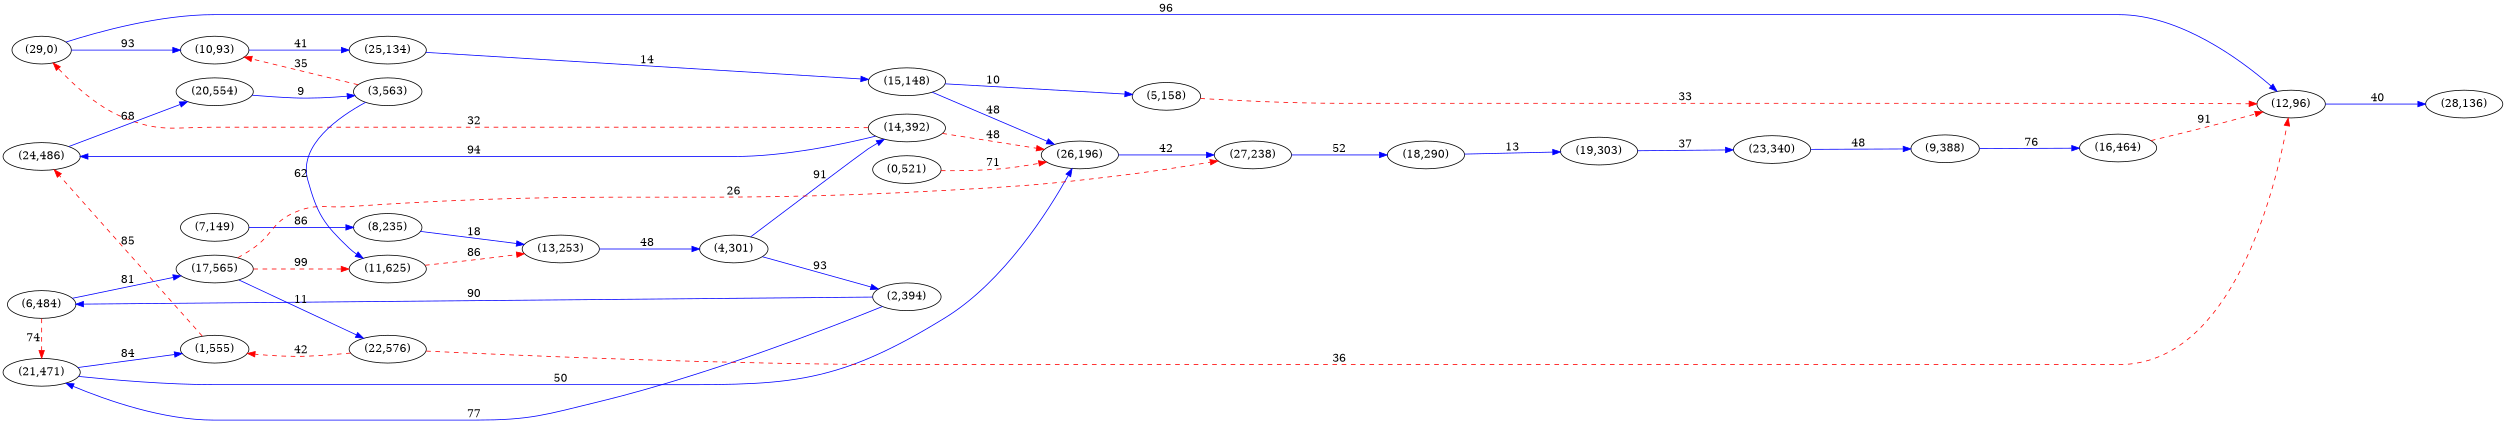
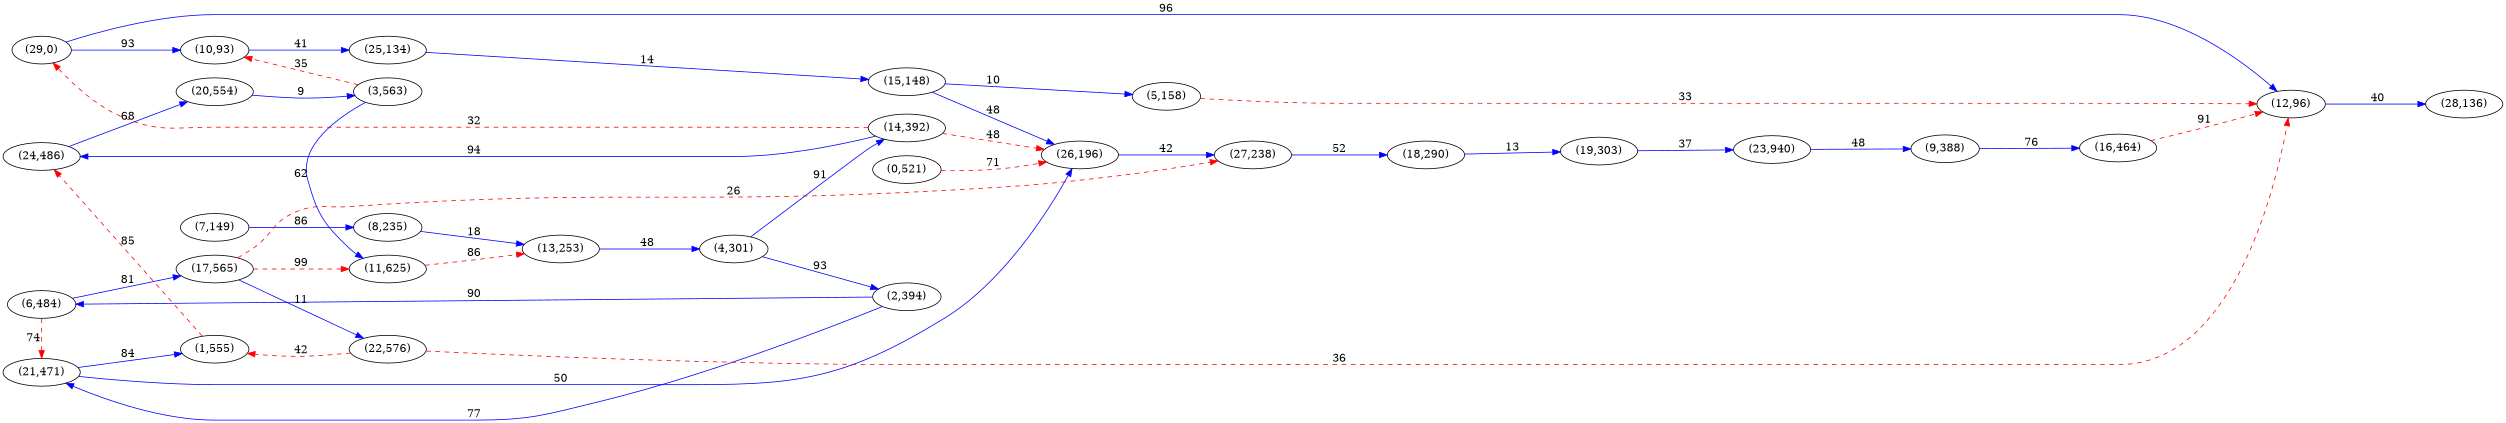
node "(23,340)": label "(23,340)" -> "(23,940)"
